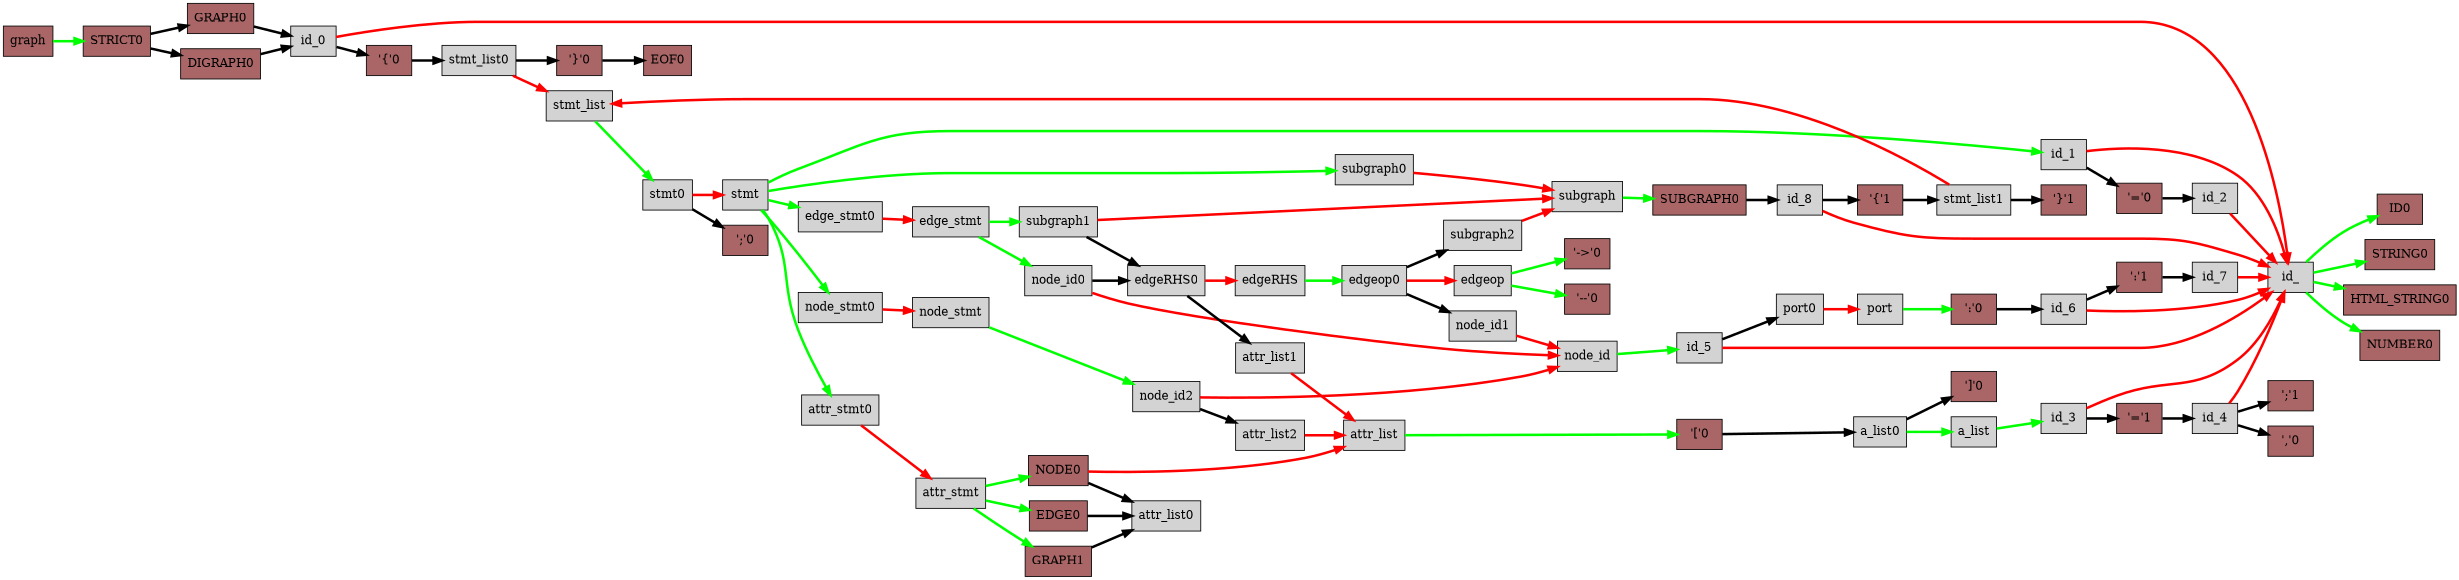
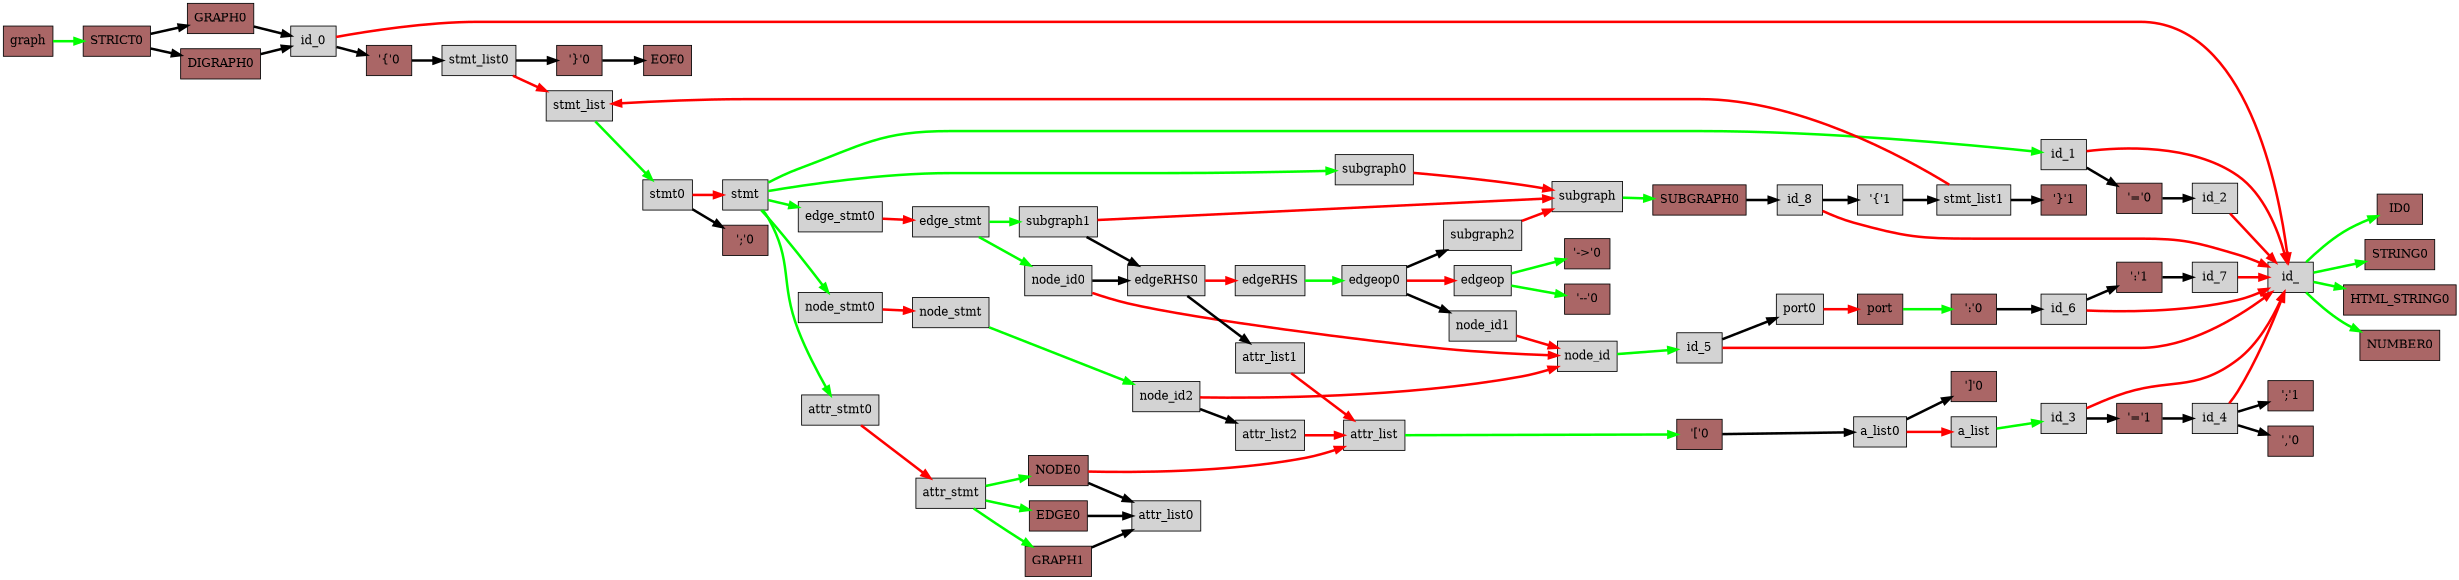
node "'{'1": fillcolor #aa6666 -> lightgrey
node "port": fillcolor lightgrey -> #aa6666
edge "a_list0" -> "a_list": color green -> red
